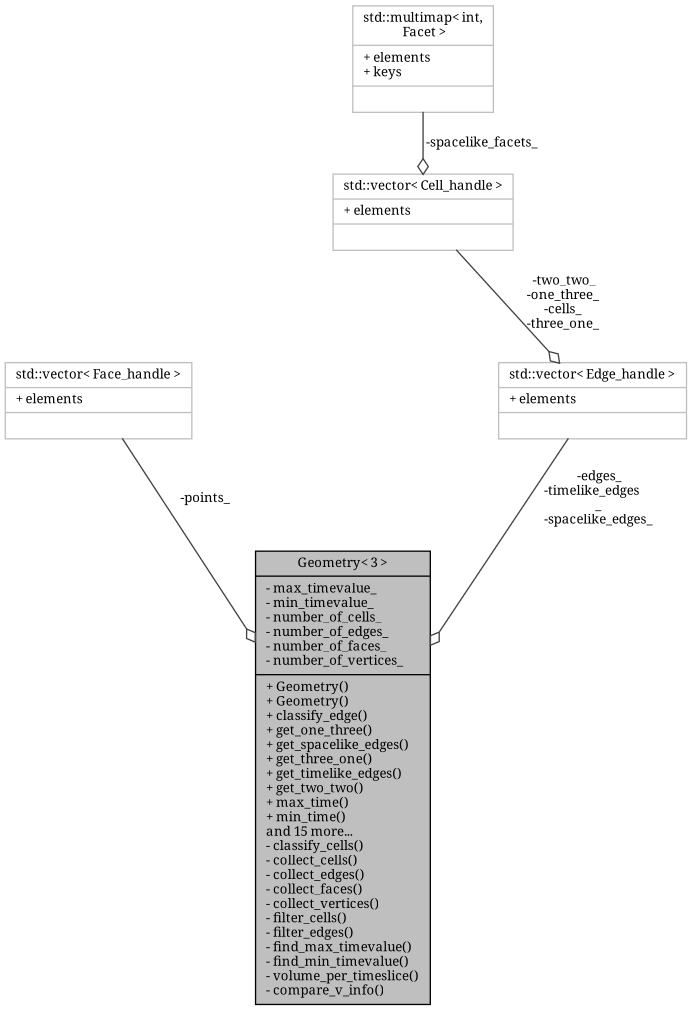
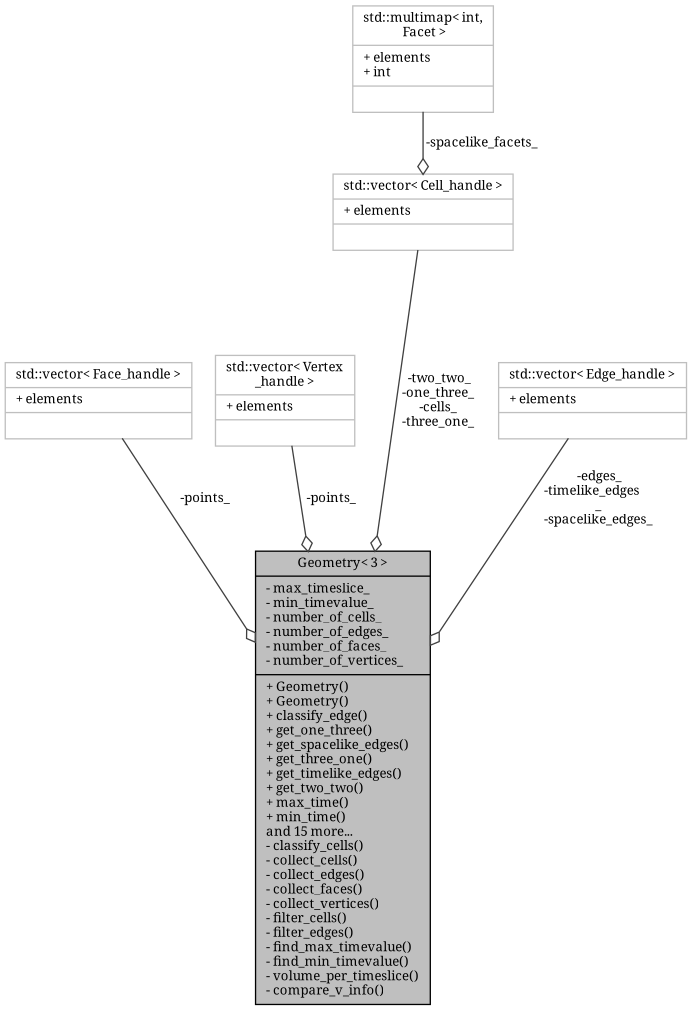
node "std::multimap< int,": text "+ keys" -> "+ int"
edge "std::vector< Cell_handle >" -> "std::vector< Edge_handle >": now "std::vector< Cell_handle >" -> "Geometry< 3 >"
node "std::vector< Vertex": added
node "Geometry< 3 >": text "- max_timevalue_" -> "- max_timeslice_"
